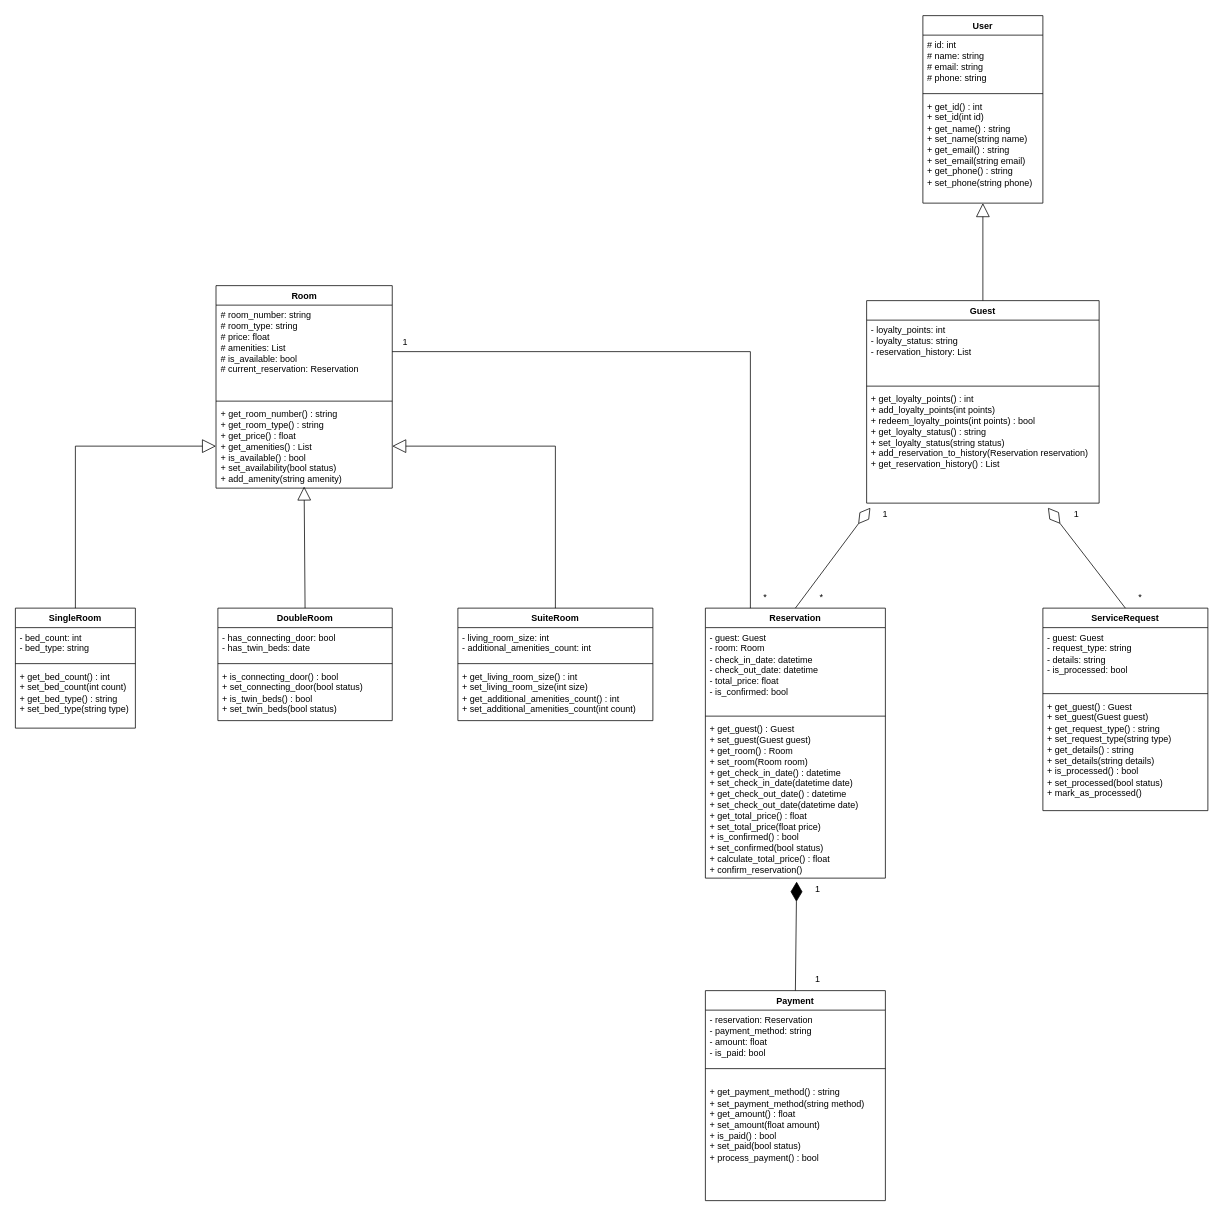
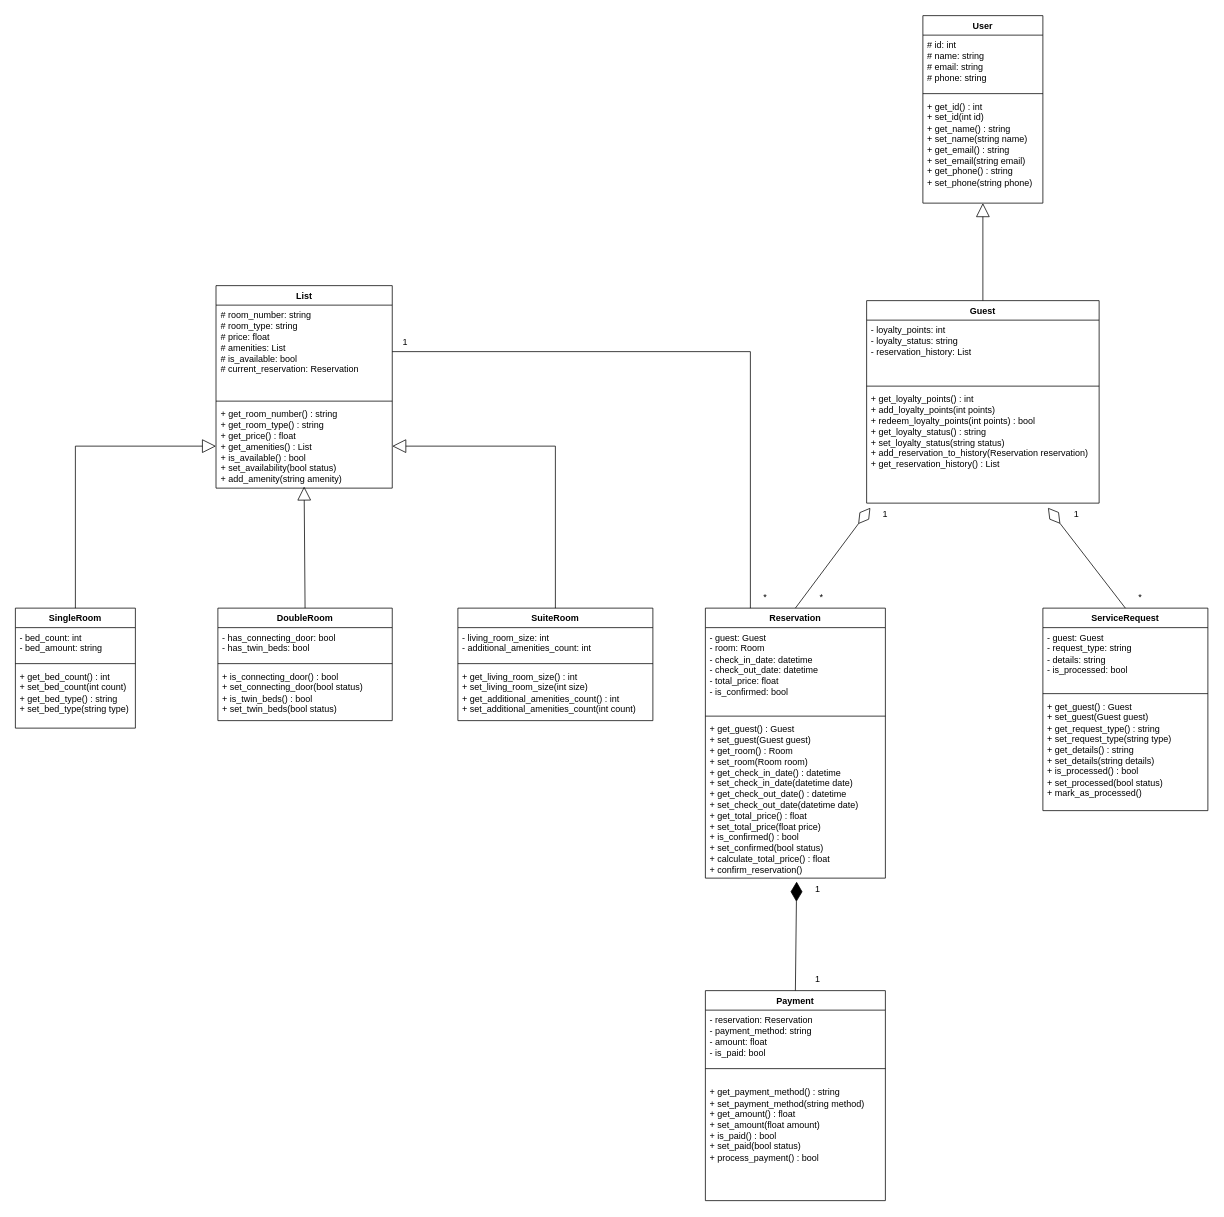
node "Room": label "Room" -> "List"
node "- bed_count: int - bed_type: string": label "- bed_count: int - bed_type: string" -> "- bed_count: int - bed_amount: string"
node "- has_connecting_door: bool - has_twin_beds: date": label "- has_connecting_door: bool - has_twin_beds: date" -> "- has_connecting_door: bool - has_twin_beds: bool"
